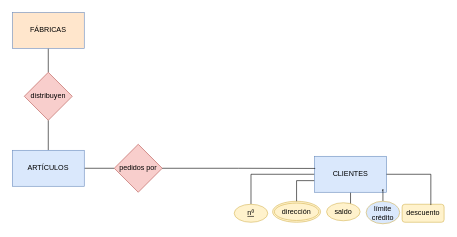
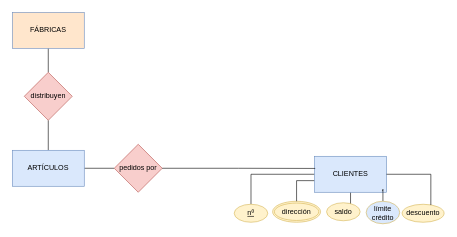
node "descuento": shape rounded rectangle -> ellipse
